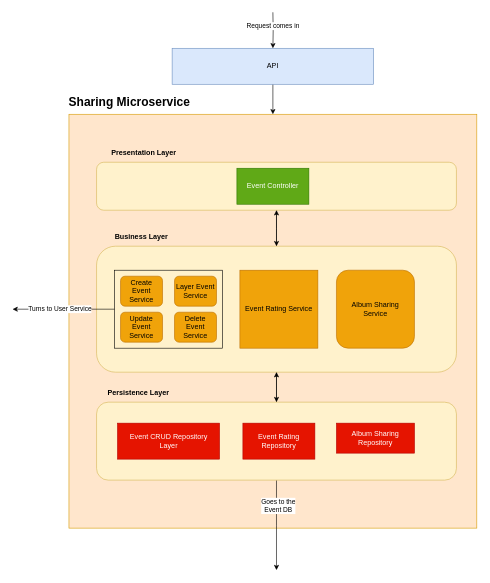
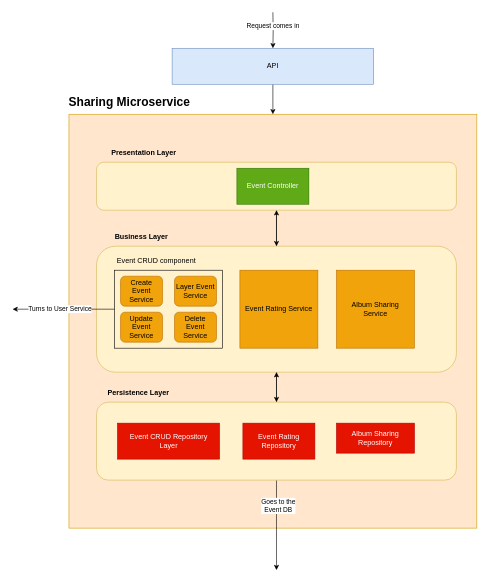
node "Event CRUD component": added
node "Album Sharing Service": shape rounded rectangle -> rectangle
